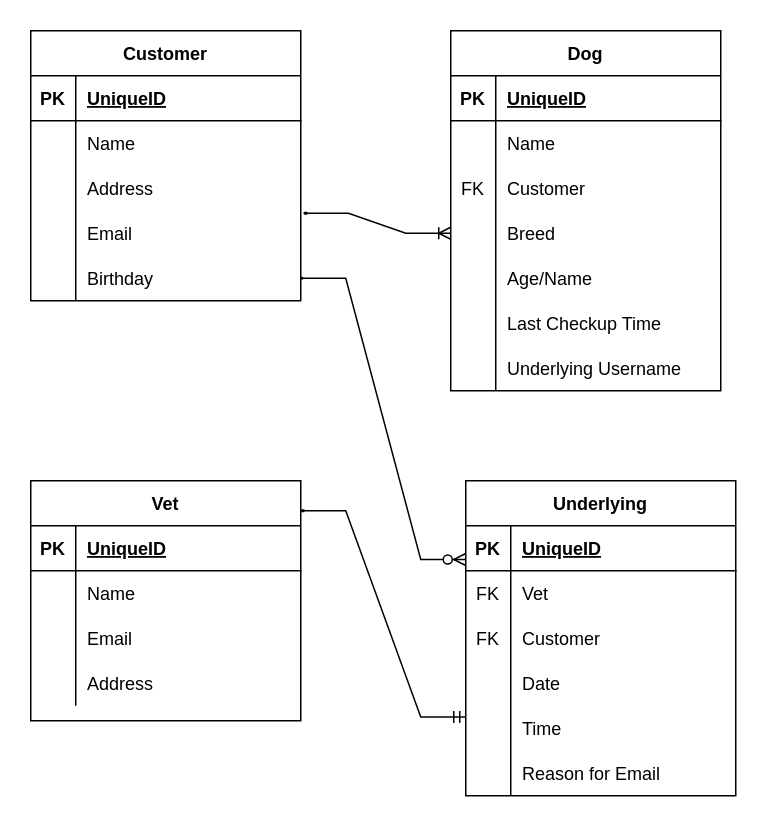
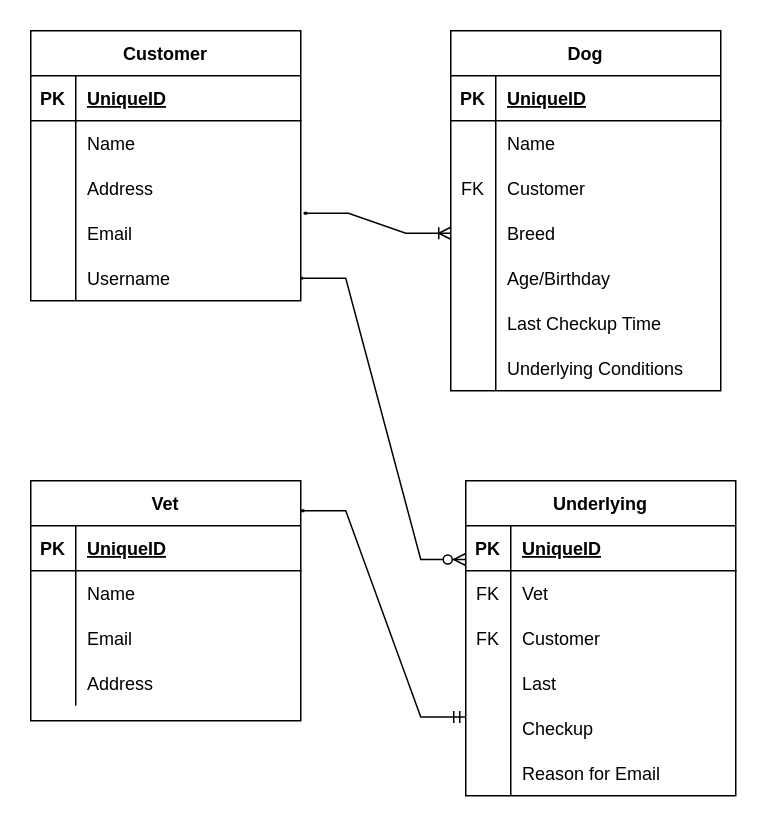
node "Birthday": label "Birthday" -> "Username"
node "Age/Name": label "Age/Name" -> "Age/Birthday"
node "Underlying Username": label "Underlying Username" -> "Underlying Conditions"
node "Date": label "Date" -> "Last"
node "Time": label "Time" -> "Checkup"
